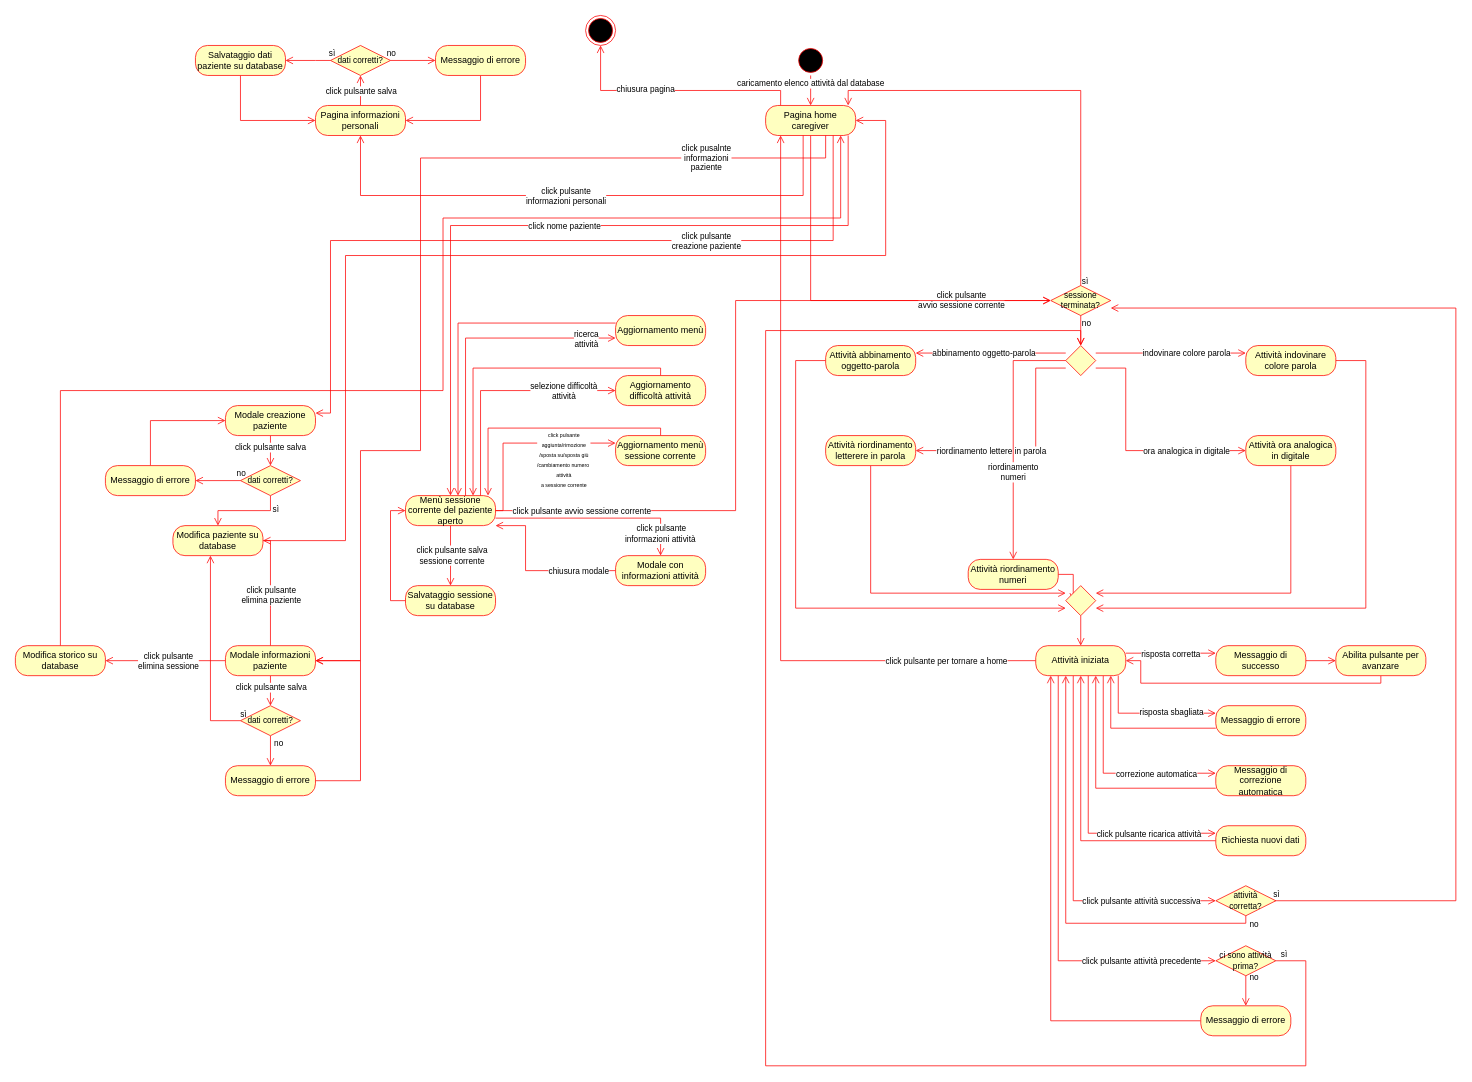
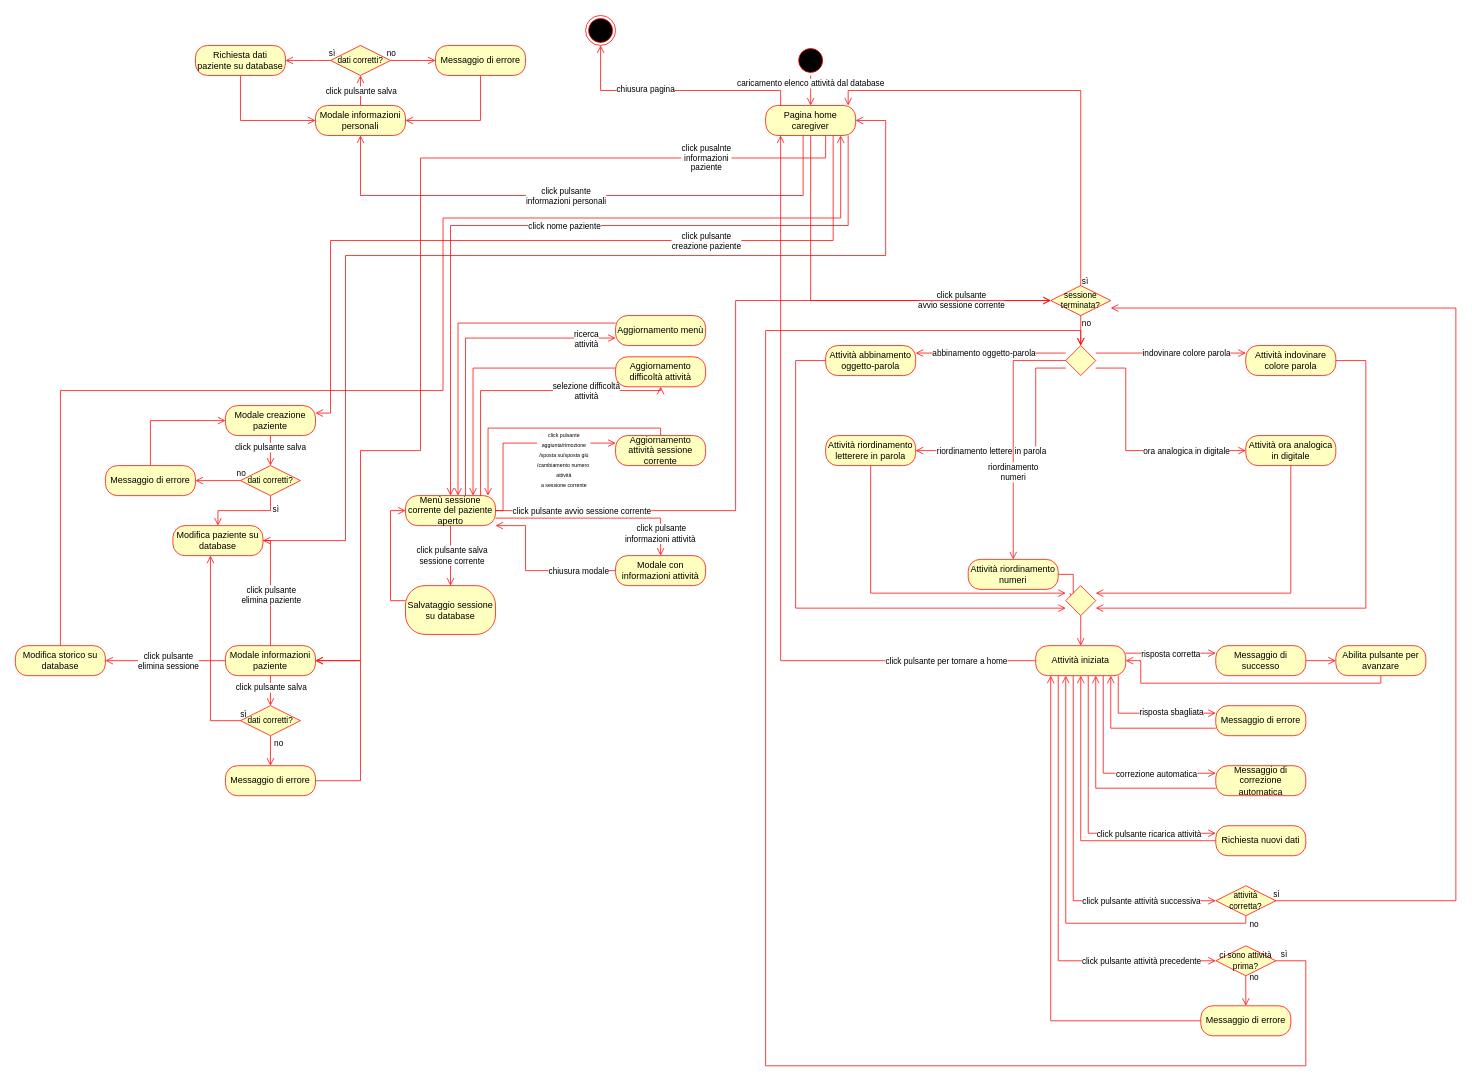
node "Salvataggio dati paziente su database": label "Salvataggio dati paziente su database" -> "Richiesta dati paziente su database"
node "Pagina informazioni personali": label "Pagina informazioni personali" -> "Modale informazioni personali"
node "Aggiornamento difficoltà attività": moved (660, 390) -> (660, 372)
node "Aggiornamento menù sessione corrente": label "Aggiornamento menù sessione corrente" -> "Aggiornamento attività sessione corrente"
node "Salvataggio sessione su database": size 90x30 -> 90x49
